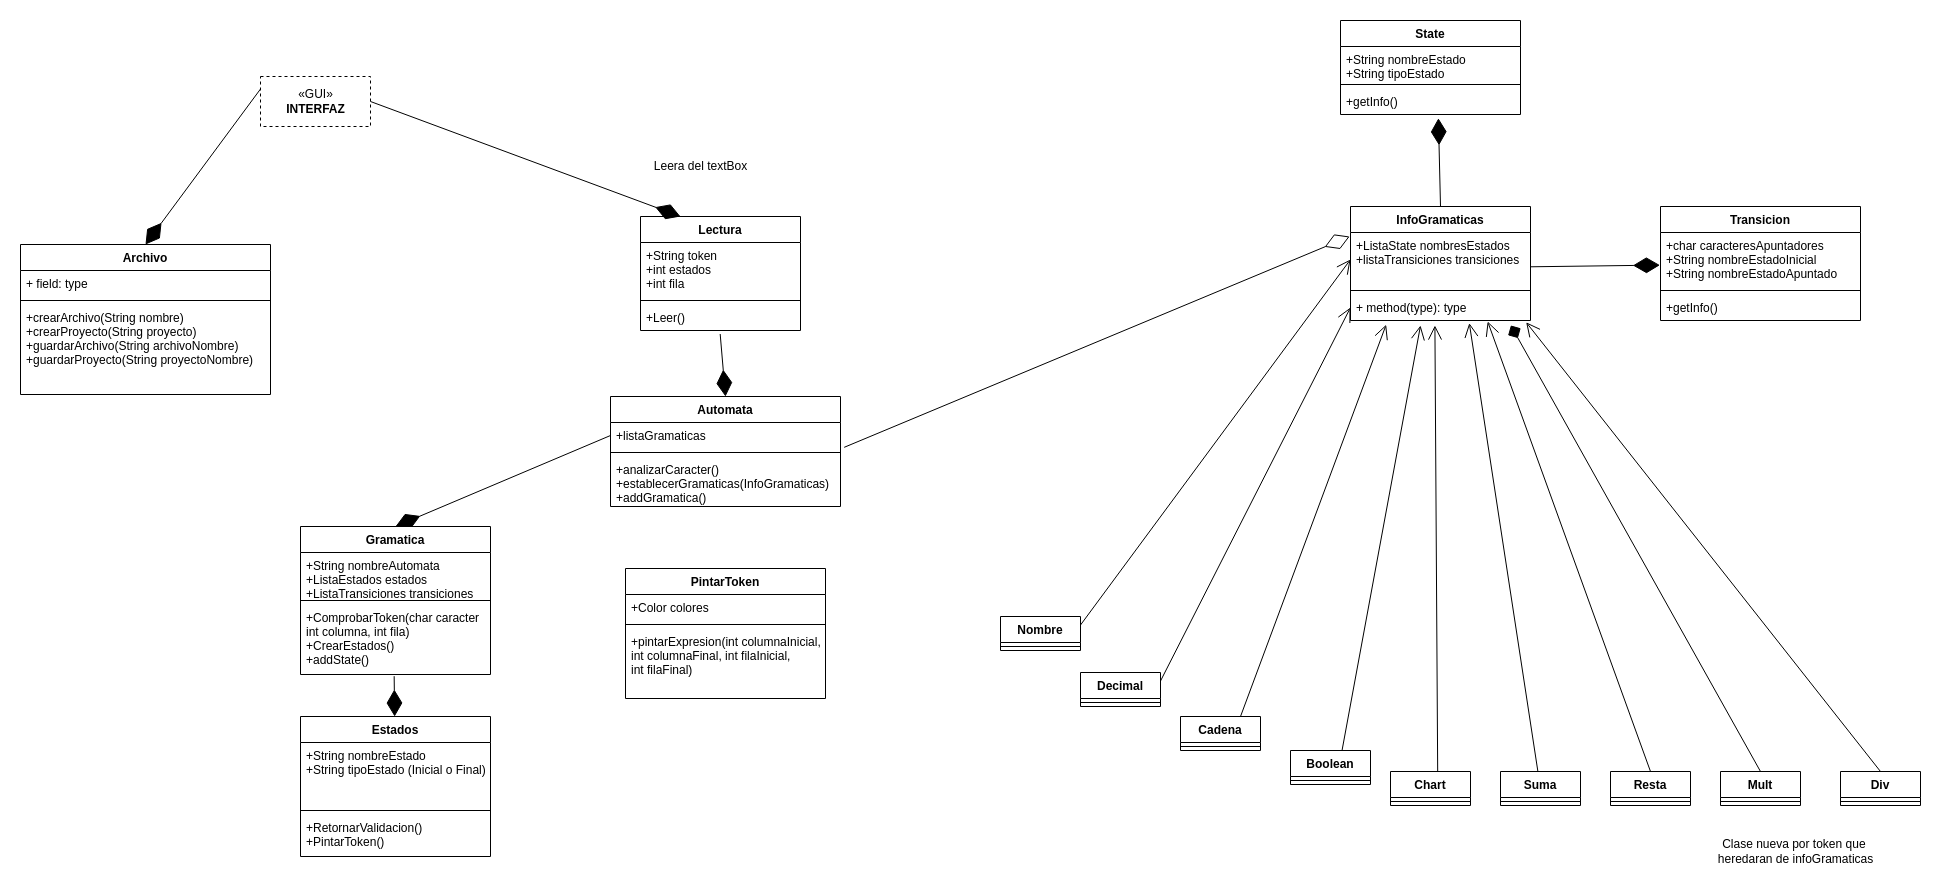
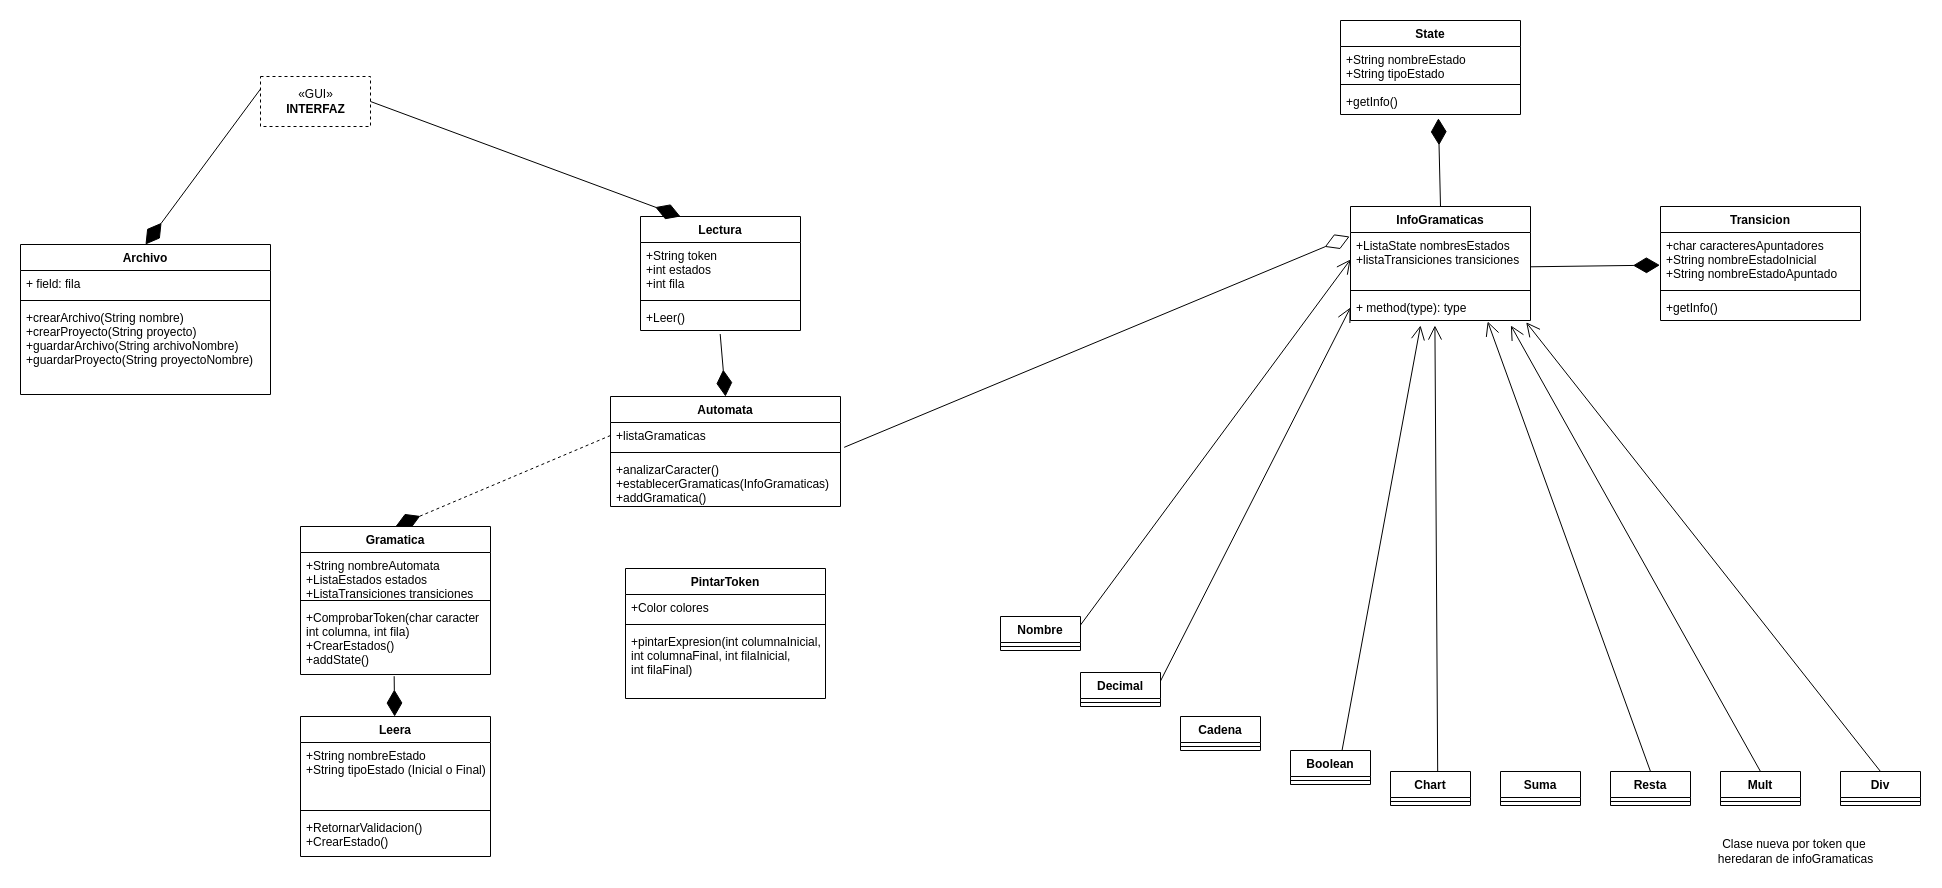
node "Leera del textBox": removed
node "+ field: type": label "+ field: type" -> "+ field: fila"
edge "Mult" -> "+ method(type): type": arrowhead diamond -> open
edge "+listaGramaticas" -> "Gramatica": style solid -> dashed
edge "Cadena" -> "+ method(type): type": removed
edge "Suma" -> "+ method(type): type": removed
node "Estados": label "Estados" -> "Leera"
node "+RetornarValidacion() +PintarToken()": label "+RetornarValidacion() +PintarToken()" -> "+RetornarValidacion() +CrearEstado()"
